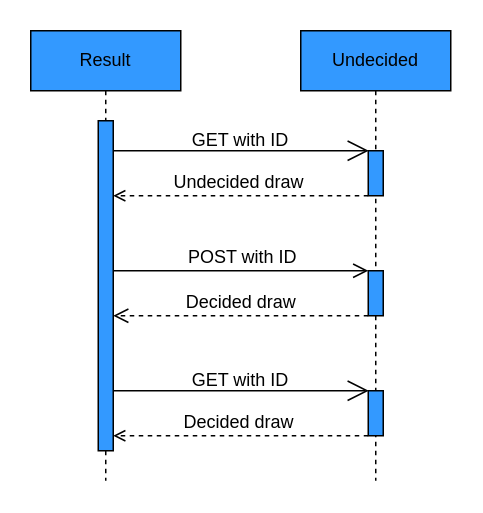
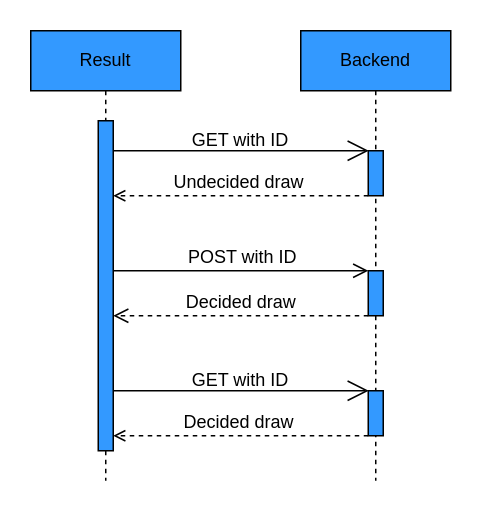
node "Undecided": label "Undecided" -> "Backend"
